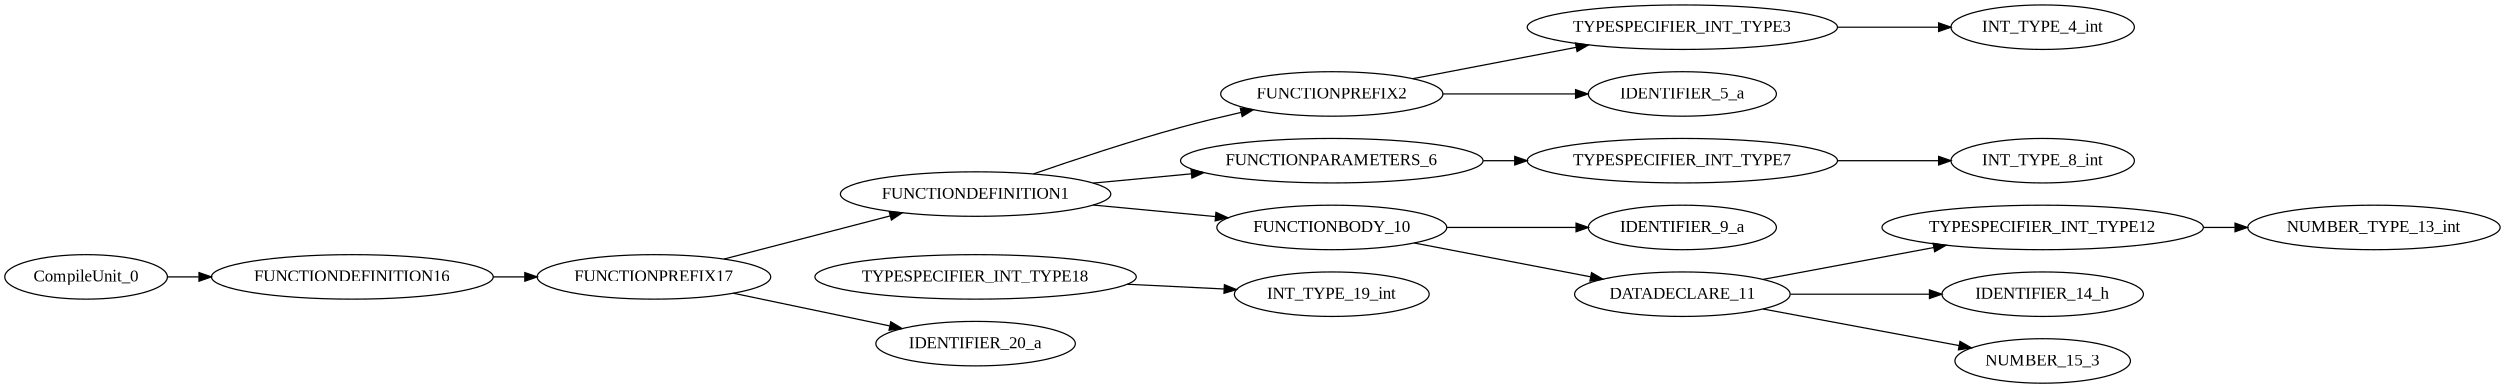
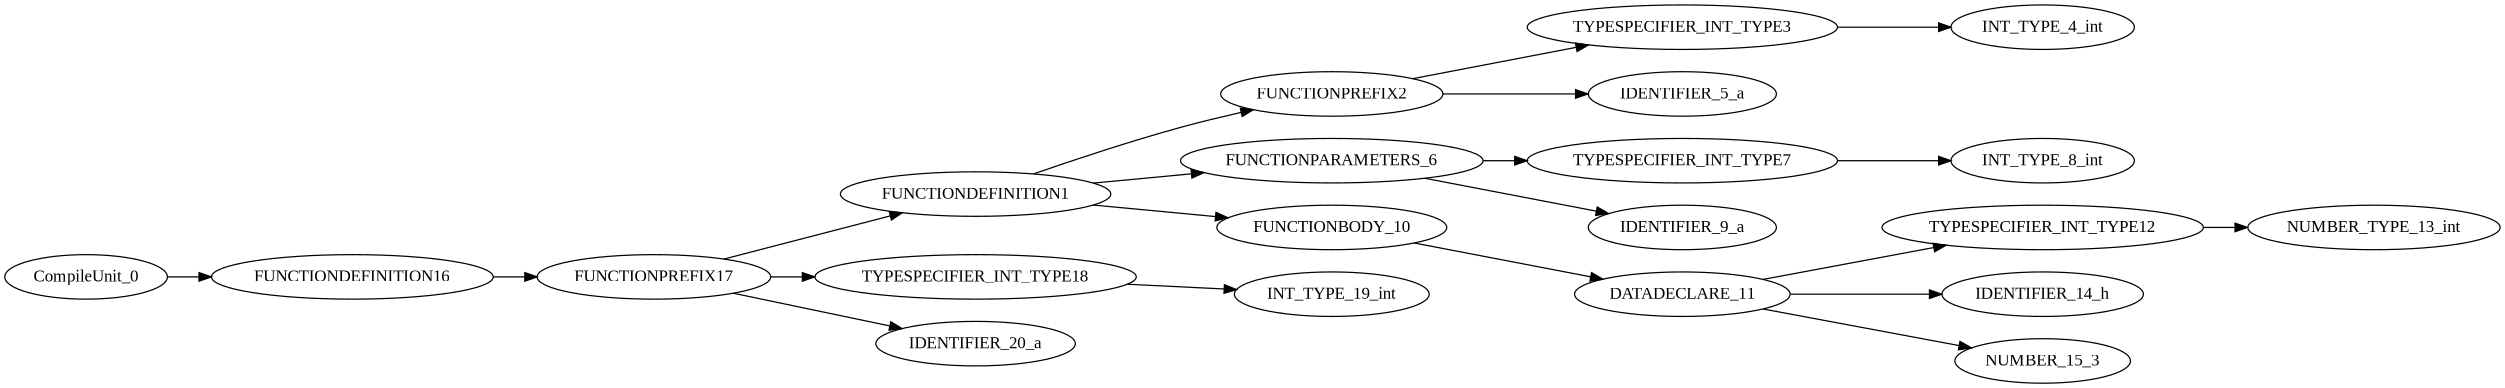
edge "FUNCTIONBODY_10" -> "IDENTIFIER_9_a": now "FUNCTIONPARAMETERS_6" -> "IDENTIFIER_9_a"
edge "FUNCTIONPREFIX17" -> "TYPESPECIFIER_INT_TYPE18": added
